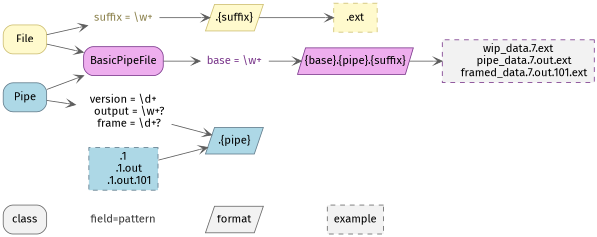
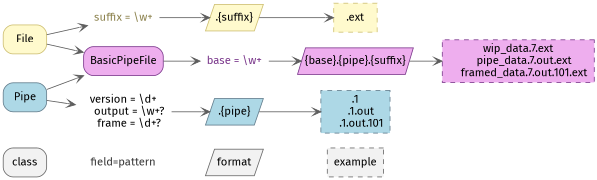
node "wip_data.7.ext pipe_data.7.out.ext framed_data.7.out.101.ext": fillcolor gray95 -> plum2
edge ".1 .1.out .1.out.101" -> ".{pipe}": reversed
